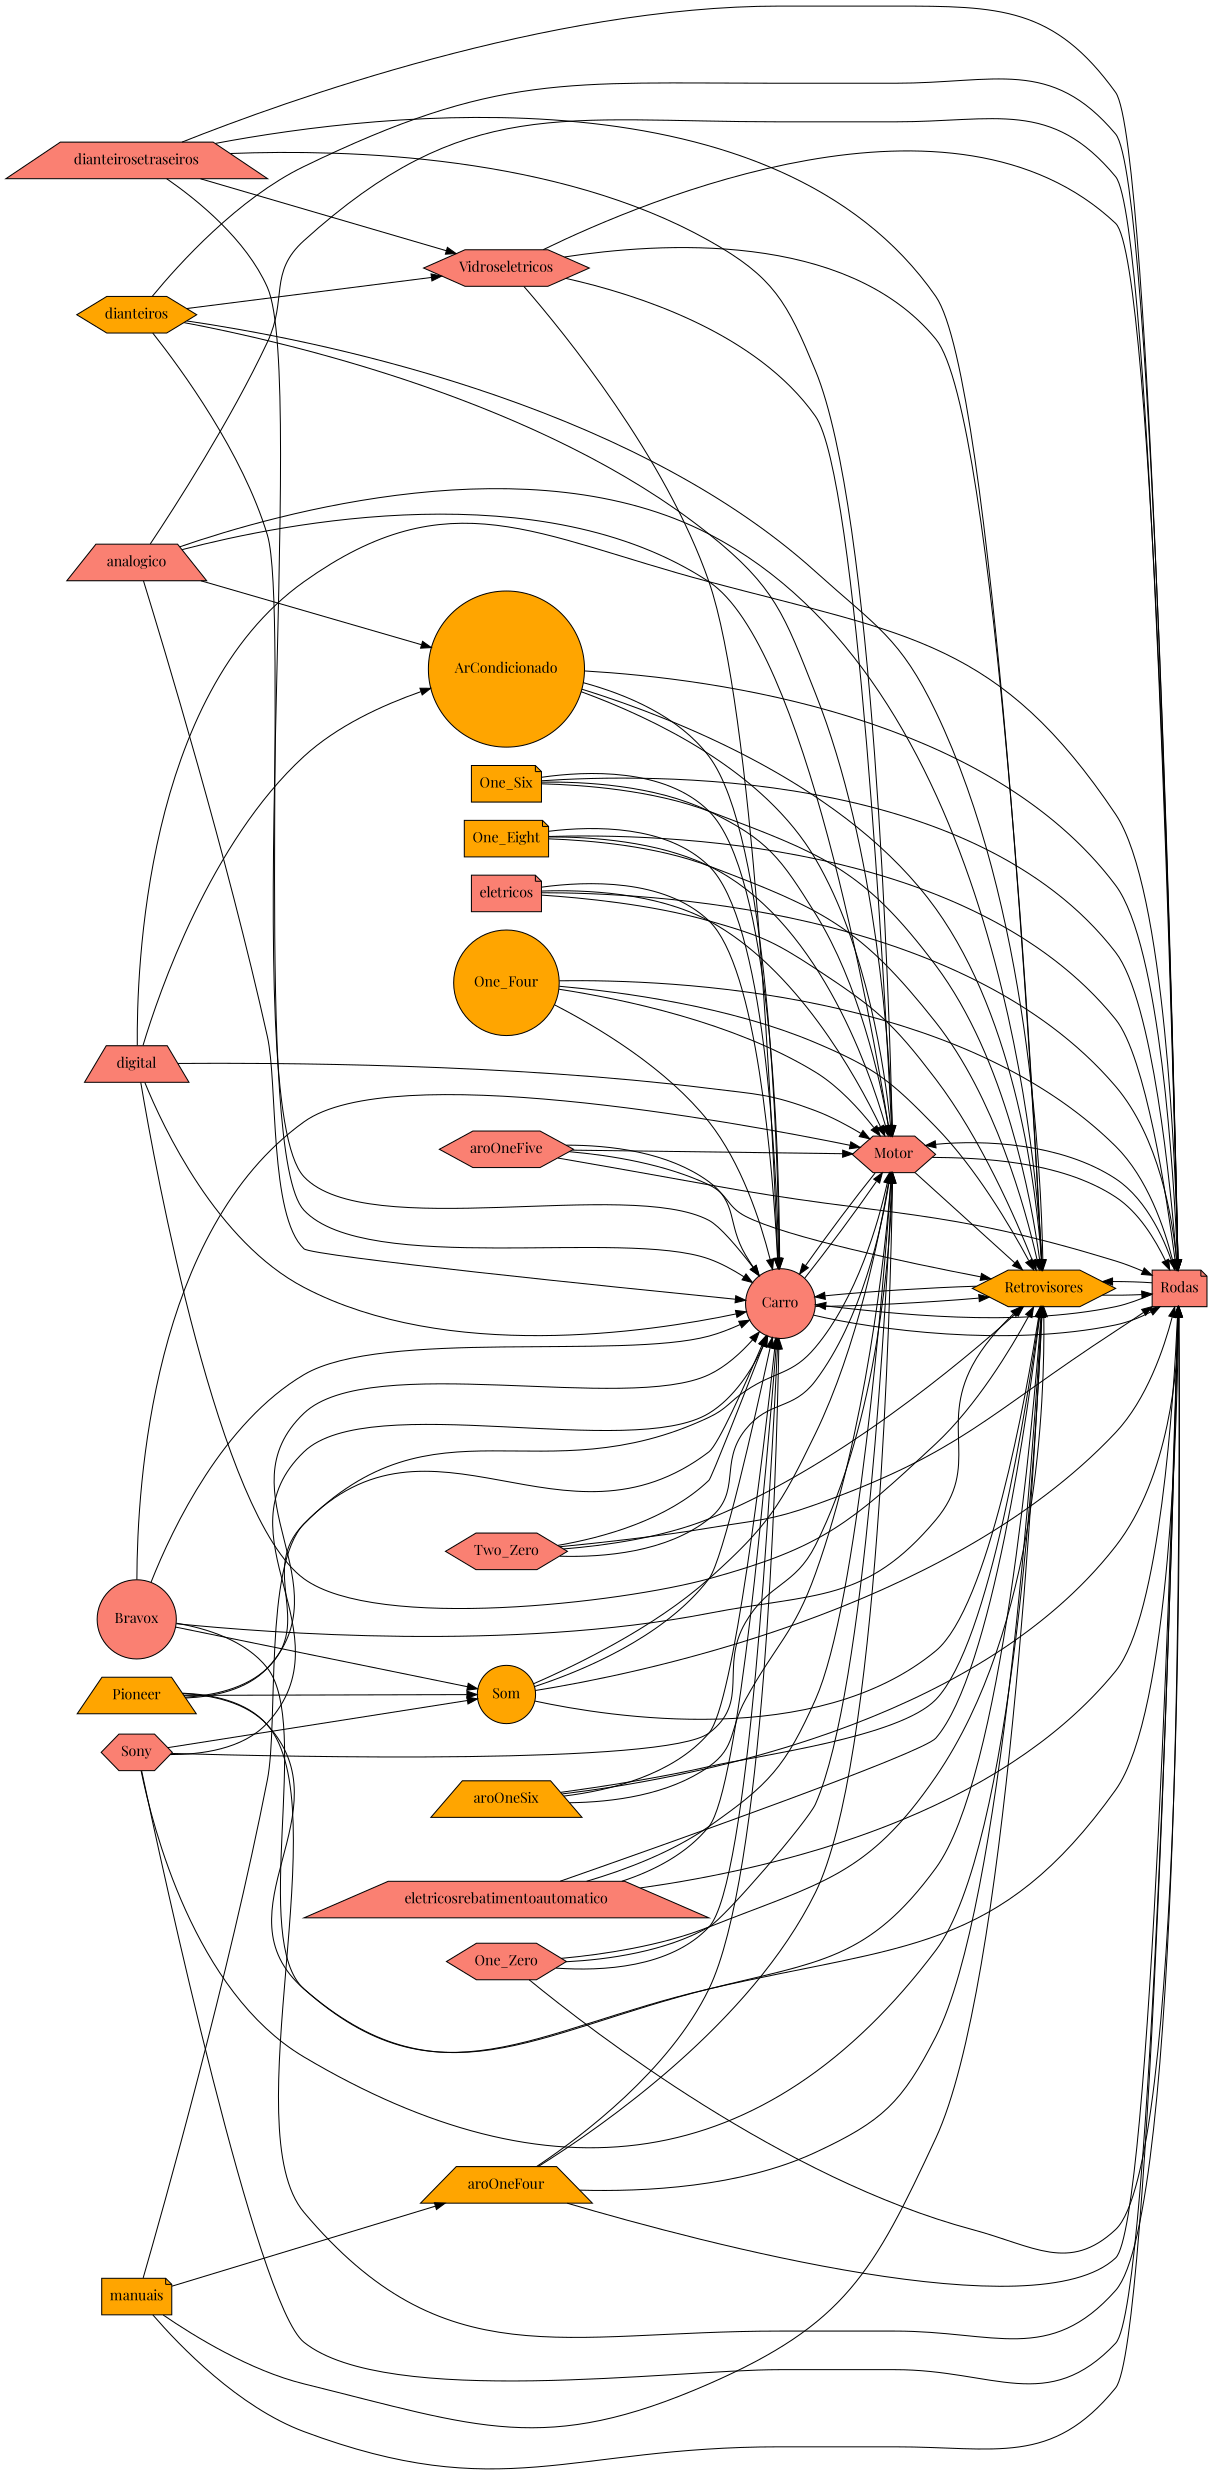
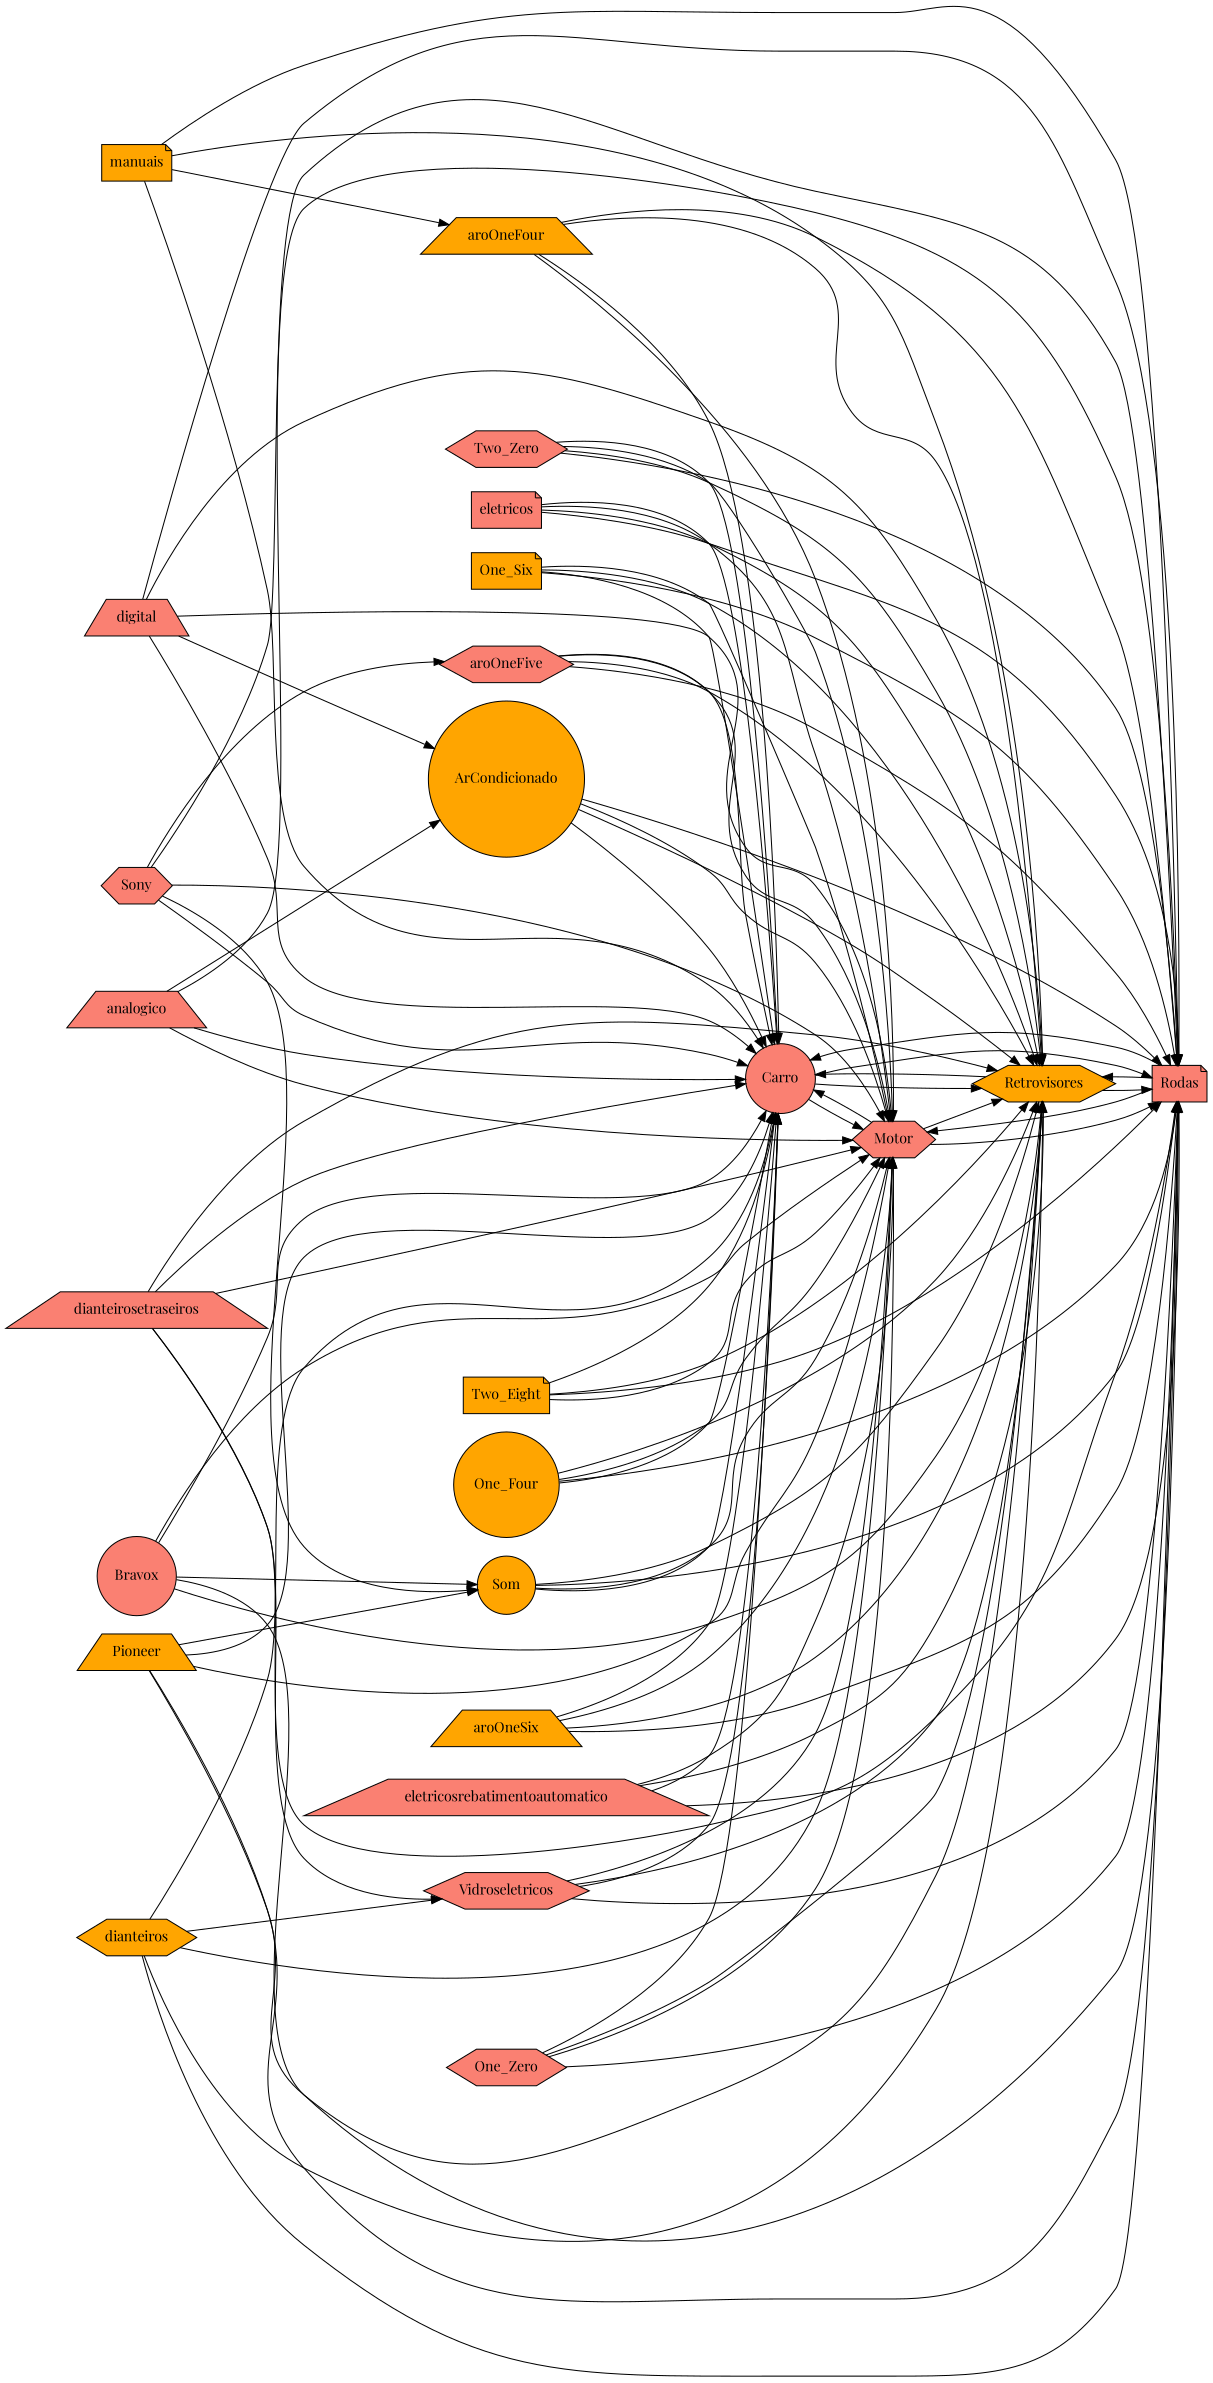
edge "analogico" -> "Retrovisores": removed
node "One_Eight": label "One_Eight" -> "Two_Eight"
edge "Sony" -> "Retrovisores": now "Sony" -> "aroOneFive"
